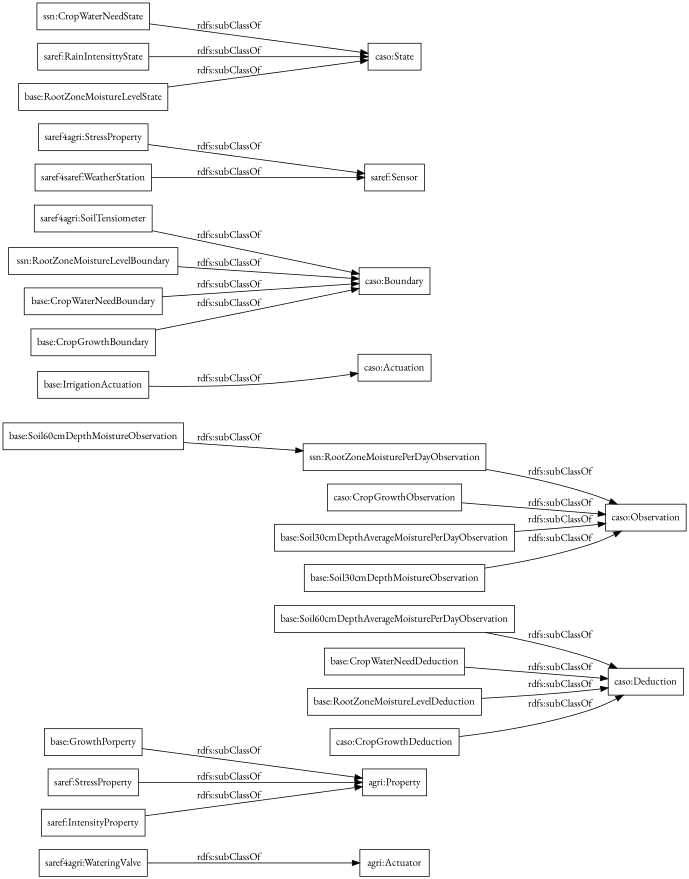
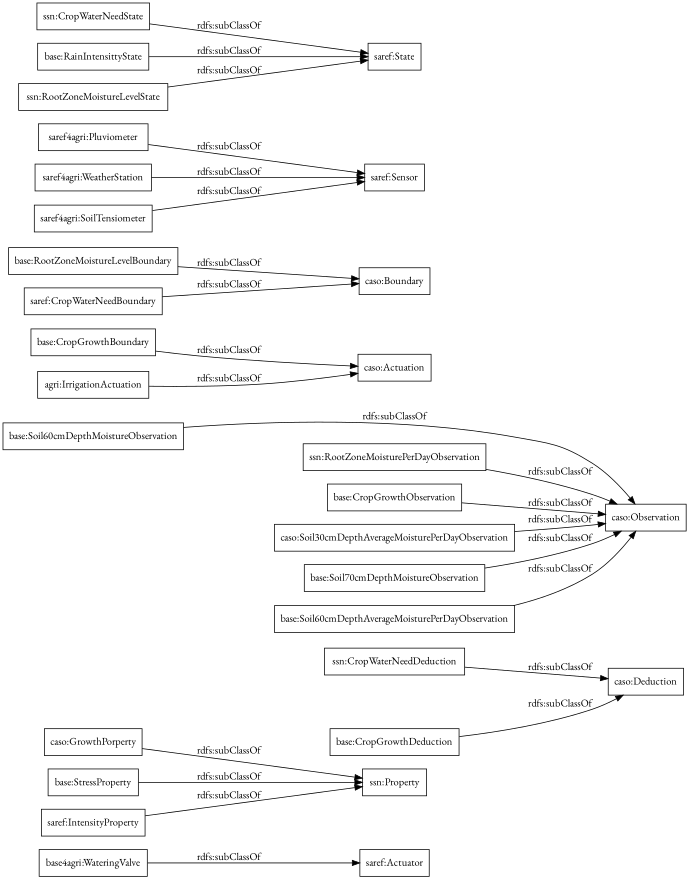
node "saref:RainIntensittyState": label "saref:RainIntensittyState" -> "base:RainIntensittyState"
node "caso:State": label "caso:State" -> "saref:State"
node "base:RootZoneMoistureLevelState": label "base:RootZoneMoistureLevelState" -> "ssn:RootZoneMoistureLevelState"
node "saref4agri:StressProperty": label "saref4agri:StressProperty" -> "saref4agri:Pluviometer"
node "saref4saref:WeatherStation": label "saref4saref:WeatherStation" -> "saref4agri:WeatherStation"
edge "saref4agri:SoilTensiometer" -> "caso:Boundary": now "saref4agri:SoilTensiometer" -> "saref:Sensor"
node "ssn:RootZoneMoistureLevelBoundary": label "ssn:RootZoneMoistureLevelBoundary" -> "base:RootZoneMoistureLevelBoundary"
node "base:CropWaterNeedBoundary": label "base:CropWaterNeedBoundary" -> "saref:CropWaterNeedBoundary"
edge "base:CropGrowthBoundary" -> "caso:Boundary": now "base:CropGrowthBoundary" -> "caso:Actuation"
node "base:IrrigationActuation": label "base:IrrigationActuation" -> "agri:IrrigationActuation"
edge "base:Soil60cmDepthMoistureObservation" -> "ssn:RootZoneMoisturePerDayObservation": now "base:Soil60cmDepthMoistureObservation" -> "caso:Observation"
node "caso:CropGrowthObservation": label "caso:CropGrowthObservation" -> "base:CropGrowthObservation"
node "base:Soil30cmDepthAverageMoisturePerDayObservation": label "base:Soil30cmDepthAverageMoisturePerDayObservation" -> "caso:Soil30cmDepthAverageMoisturePerDayObservation"
node "base:Soil30cmDepthMoistureObservation": label "base:Soil30cmDepthMoistureObservation" -> "base:Soil70cmDepthMoistureObservation"
edge "base:Soil60cmDepthAverageMoisturePerDayObservation" -> "caso:Deduction": now "base:Soil60cmDepthAverageMoisturePerDayObservation" -> "caso:Observation"
node "base:CropWaterNeedDeduction": label "base:CropWaterNeedDeduction" -> "ssn:CropWaterNeedDeduction"
node "base:RootZoneMoistureLevelDeduction": removed
node "base:GrowthPorperty": label "base:GrowthPorperty" -> "caso:GrowthPorperty"
node "caso:CropGrowthDeduction": label "caso:CropGrowthDeduction" -> "base:CropGrowthDeduction"
node "saref:StressProperty": label "saref:StressProperty" -> "base:StressProperty"
node "agri:Property": label "agri:Property" -> "ssn:Property"
node "saref4agri:WateringValve": label "saref4agri:WateringValve" -> "base4agri:WateringValve"
node "agri:Actuator": label "agri:Actuator" -> "saref:Actuator"
